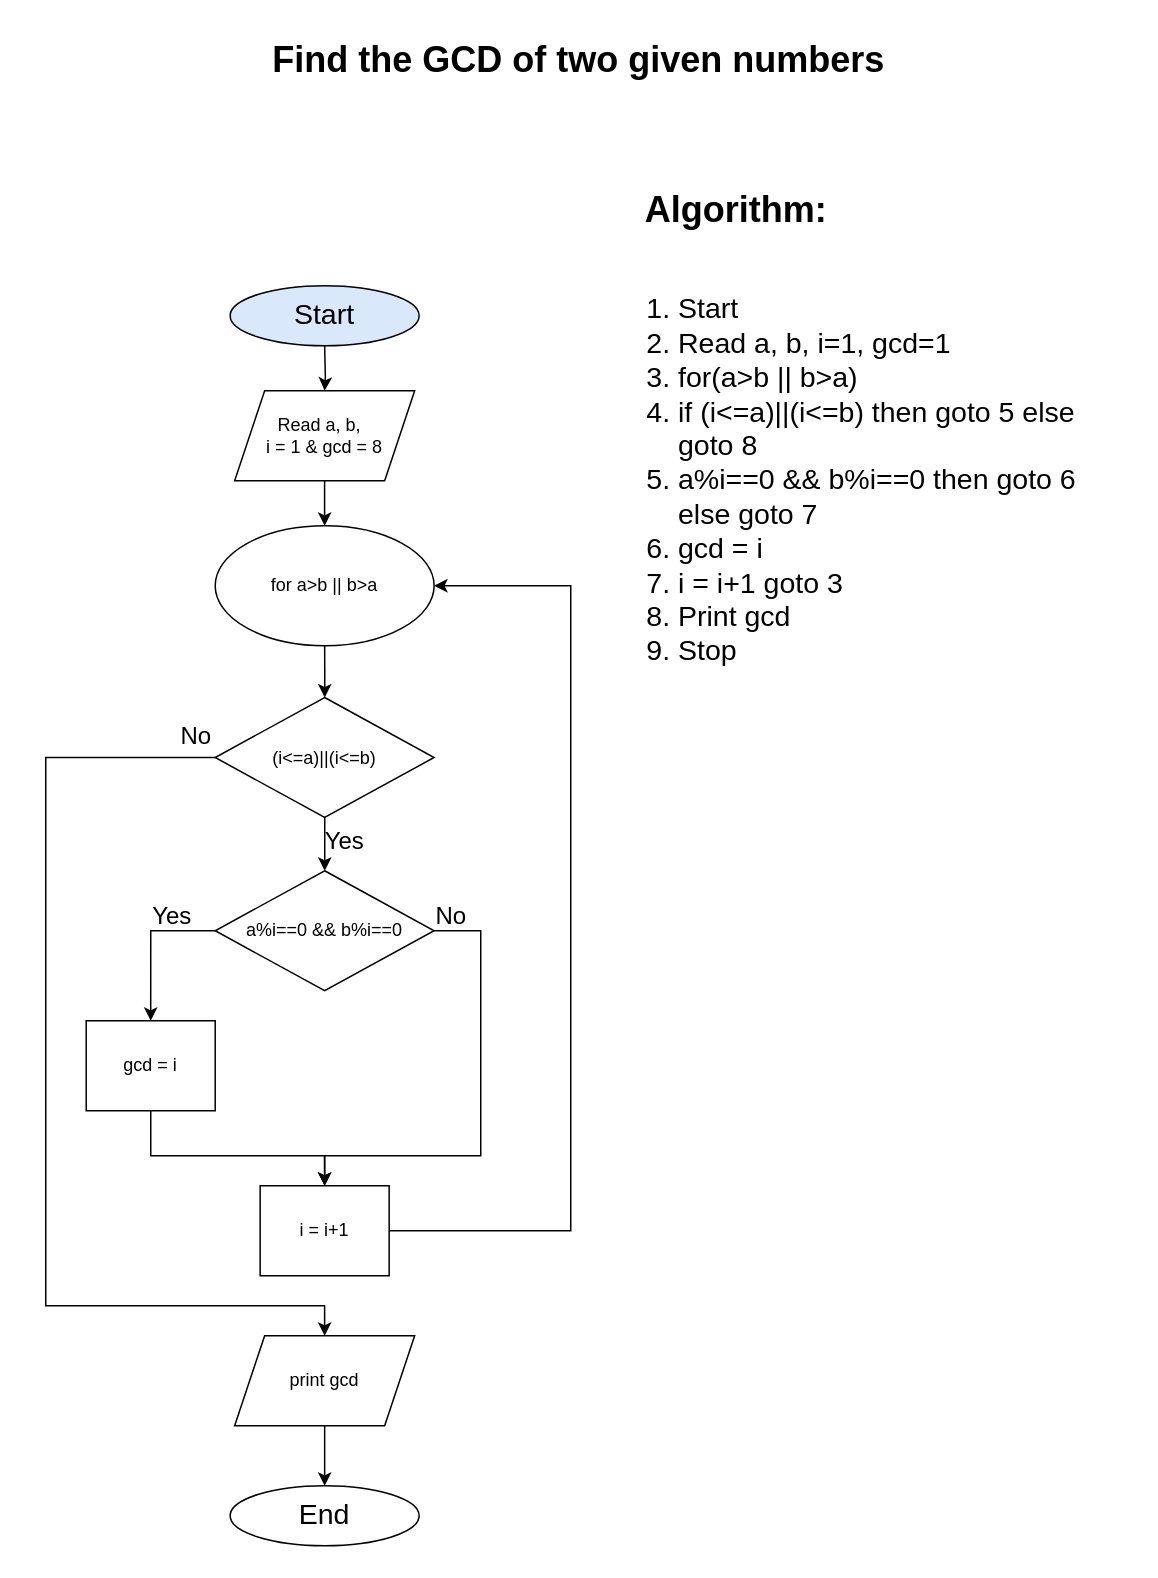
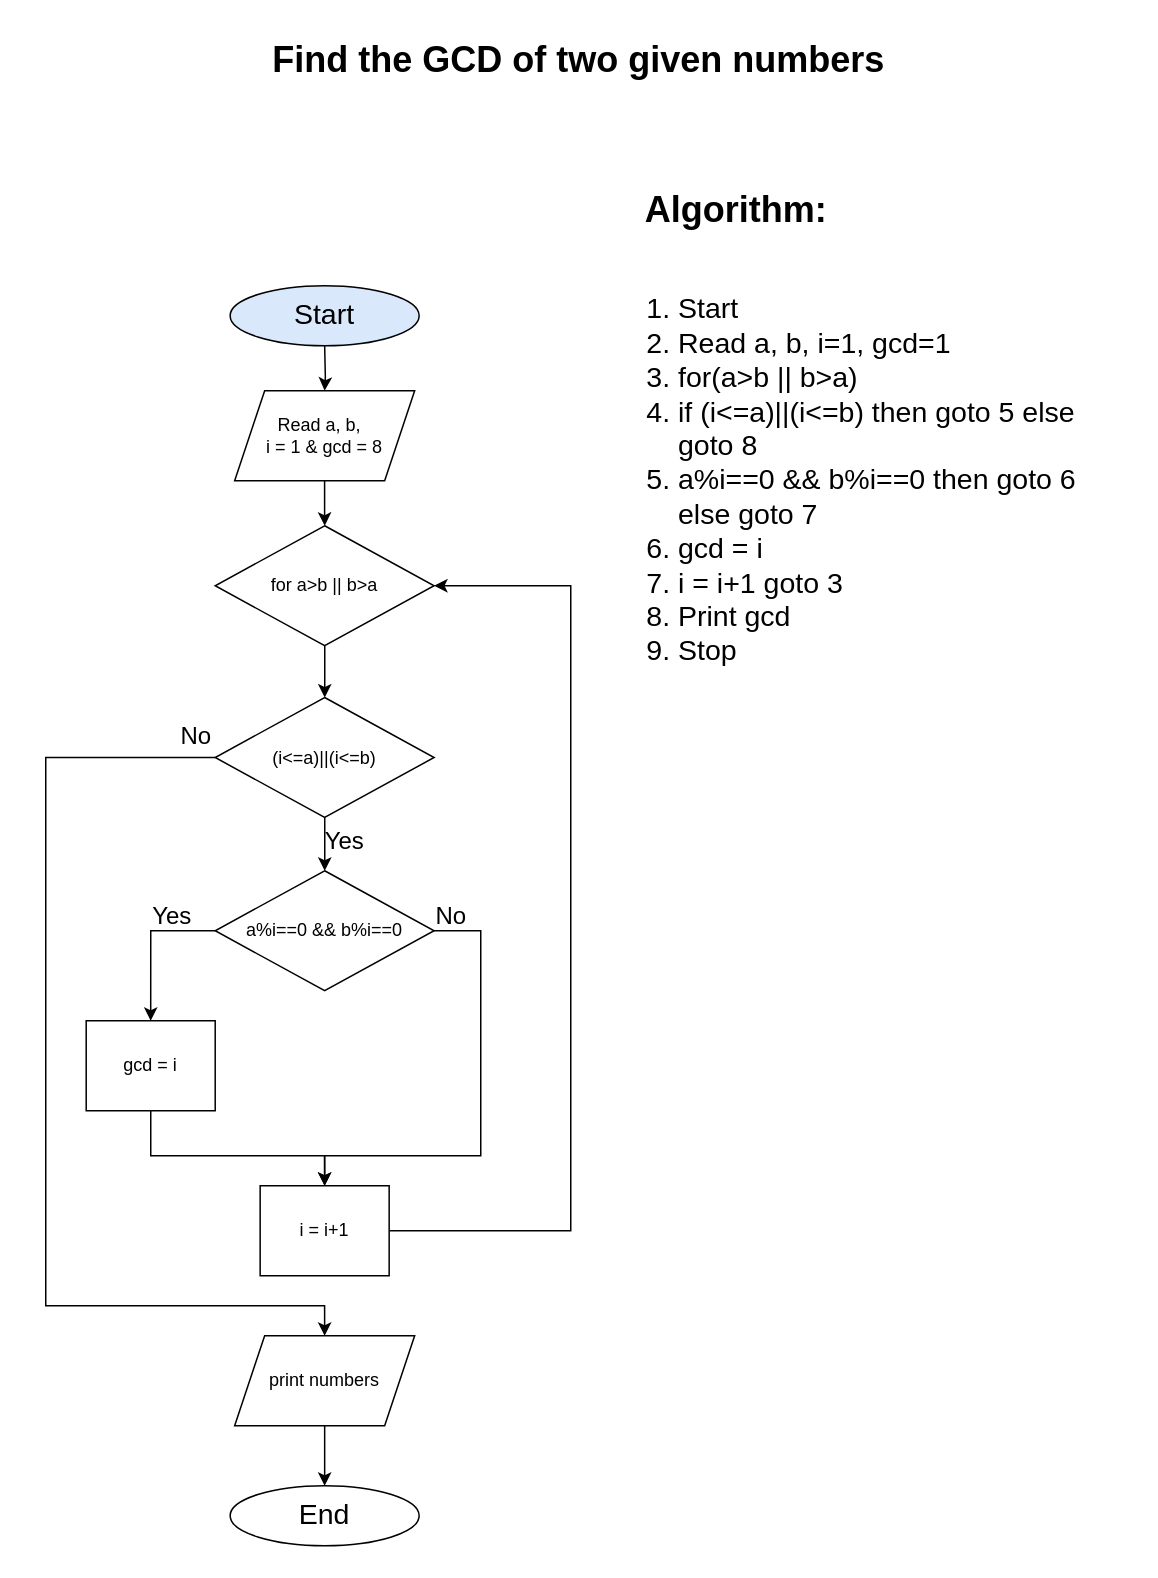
node "for a>b || b>a": shape ellipse -> diamond
node "print gcd": label "print gcd" -> "print numbers"
